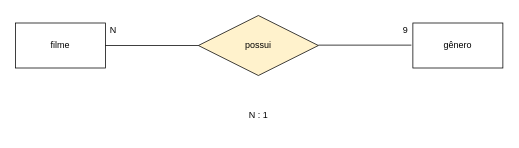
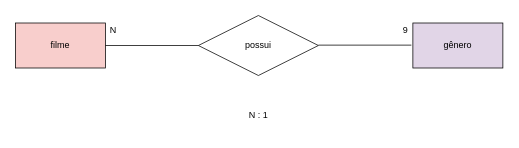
node "filme": fillcolor #ffffff -> #f8cecc
node "possui": fillcolor #fff2cc -> #ffffff
node "gênero": fillcolor #ffffff -> #e1d5e7
